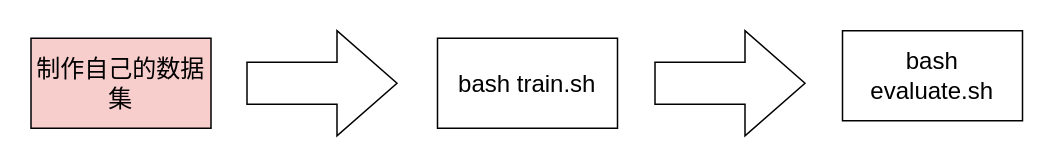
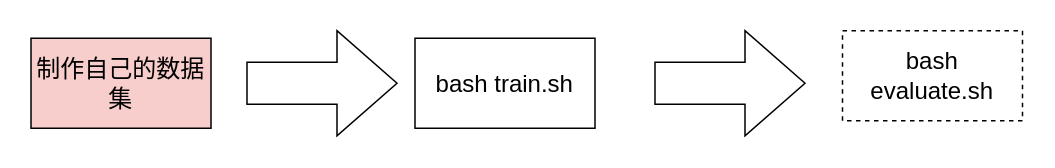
node "bash evaluate.sh": style solid -> dashed
node "bash train.sh": moved (527, 83) -> (505, 83)
